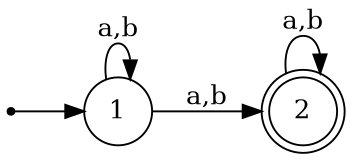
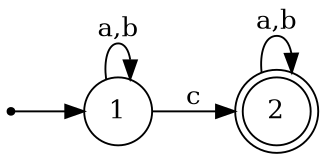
edge "1" -> "2": label "a,b" -> "c"
